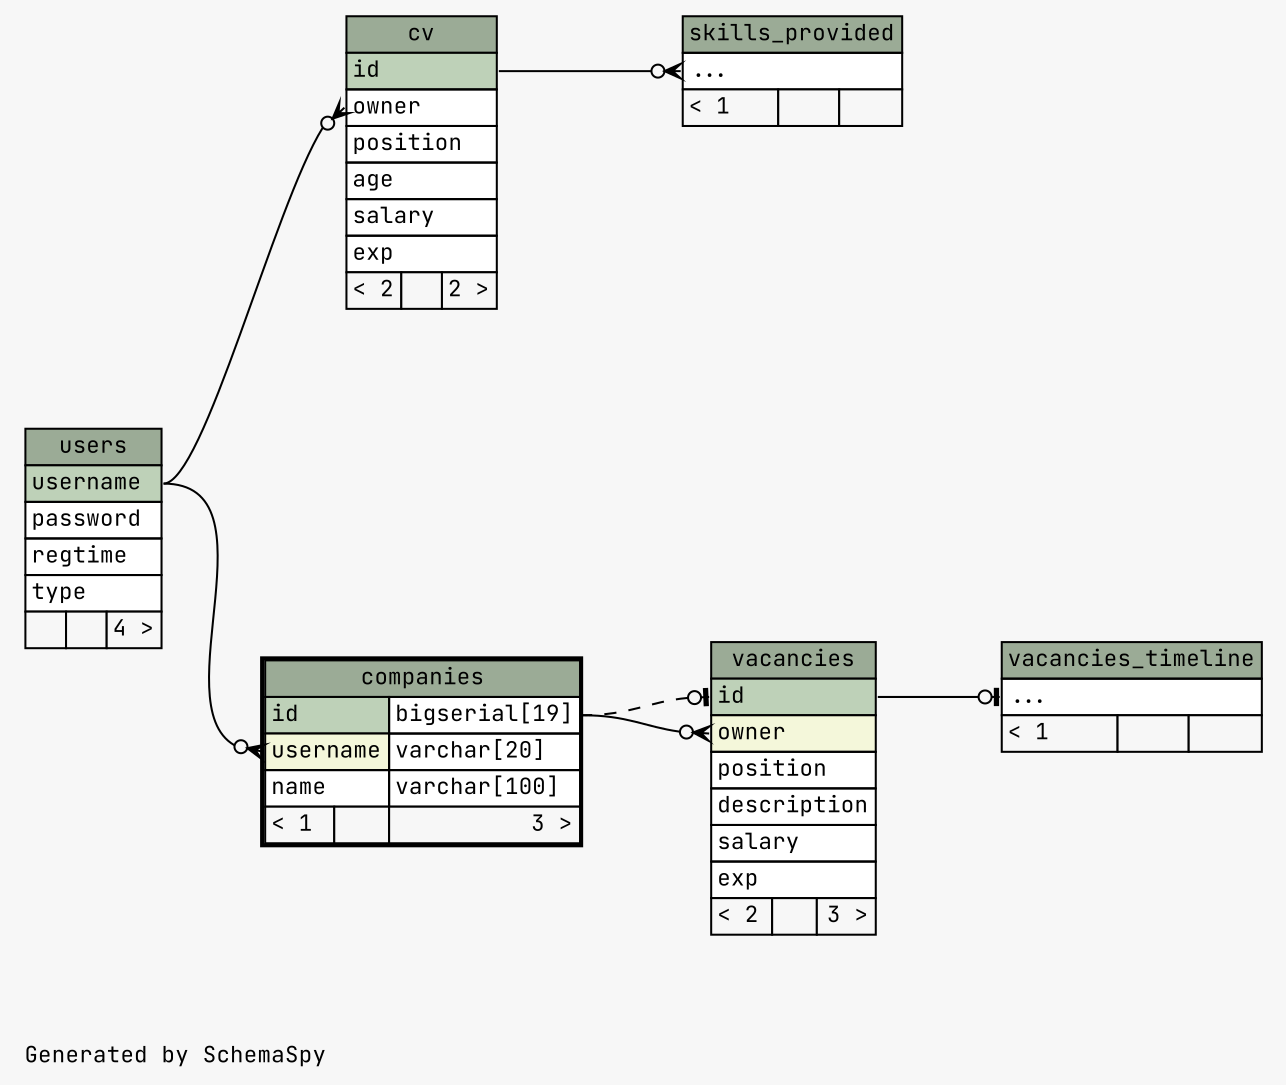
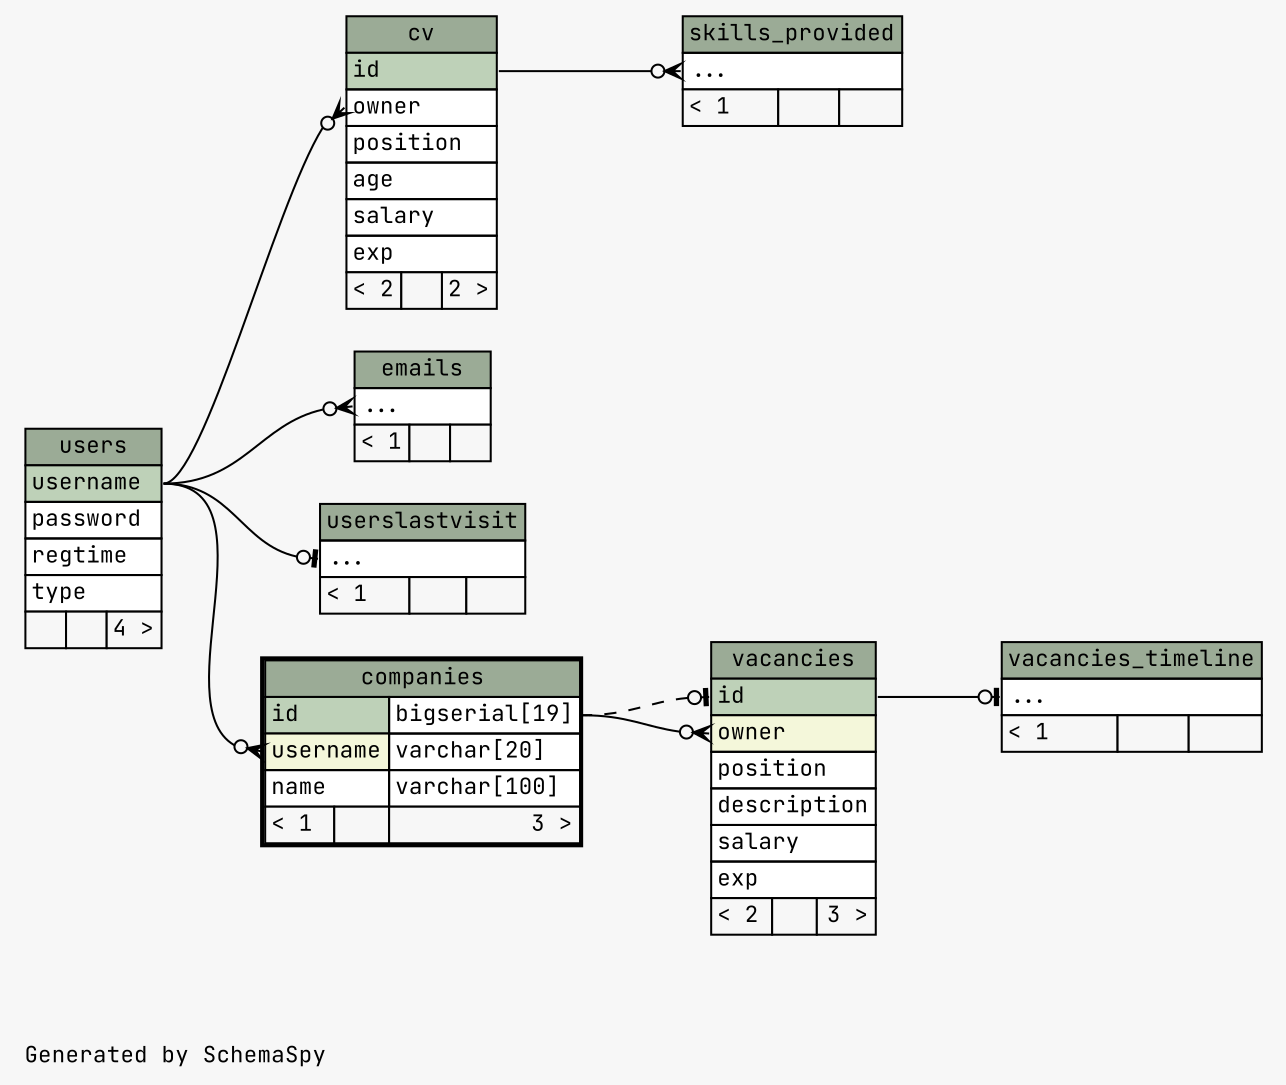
node "emails": added
node "userslastvisit": added
